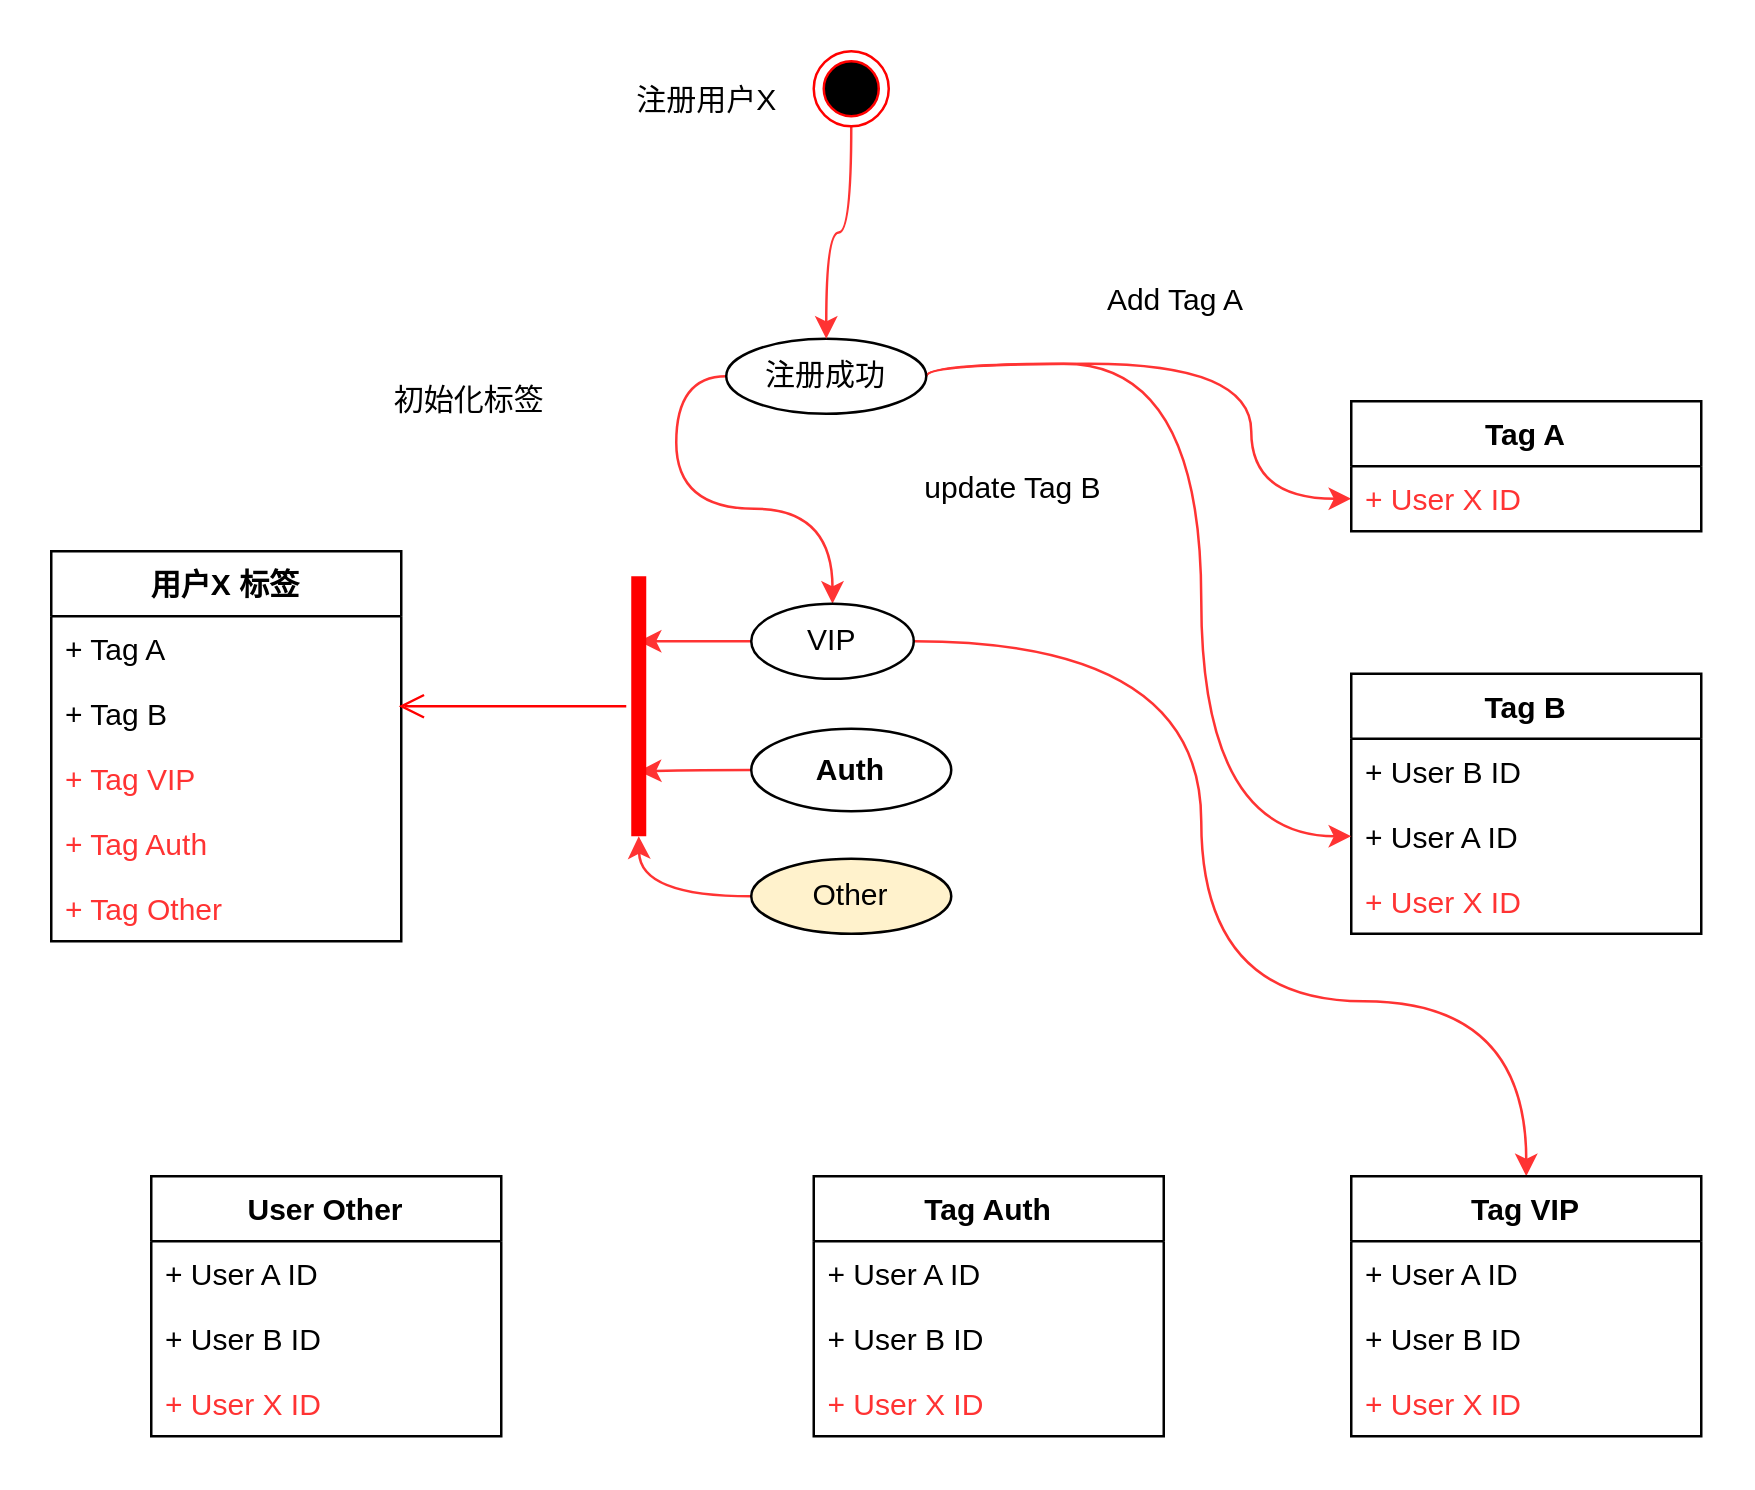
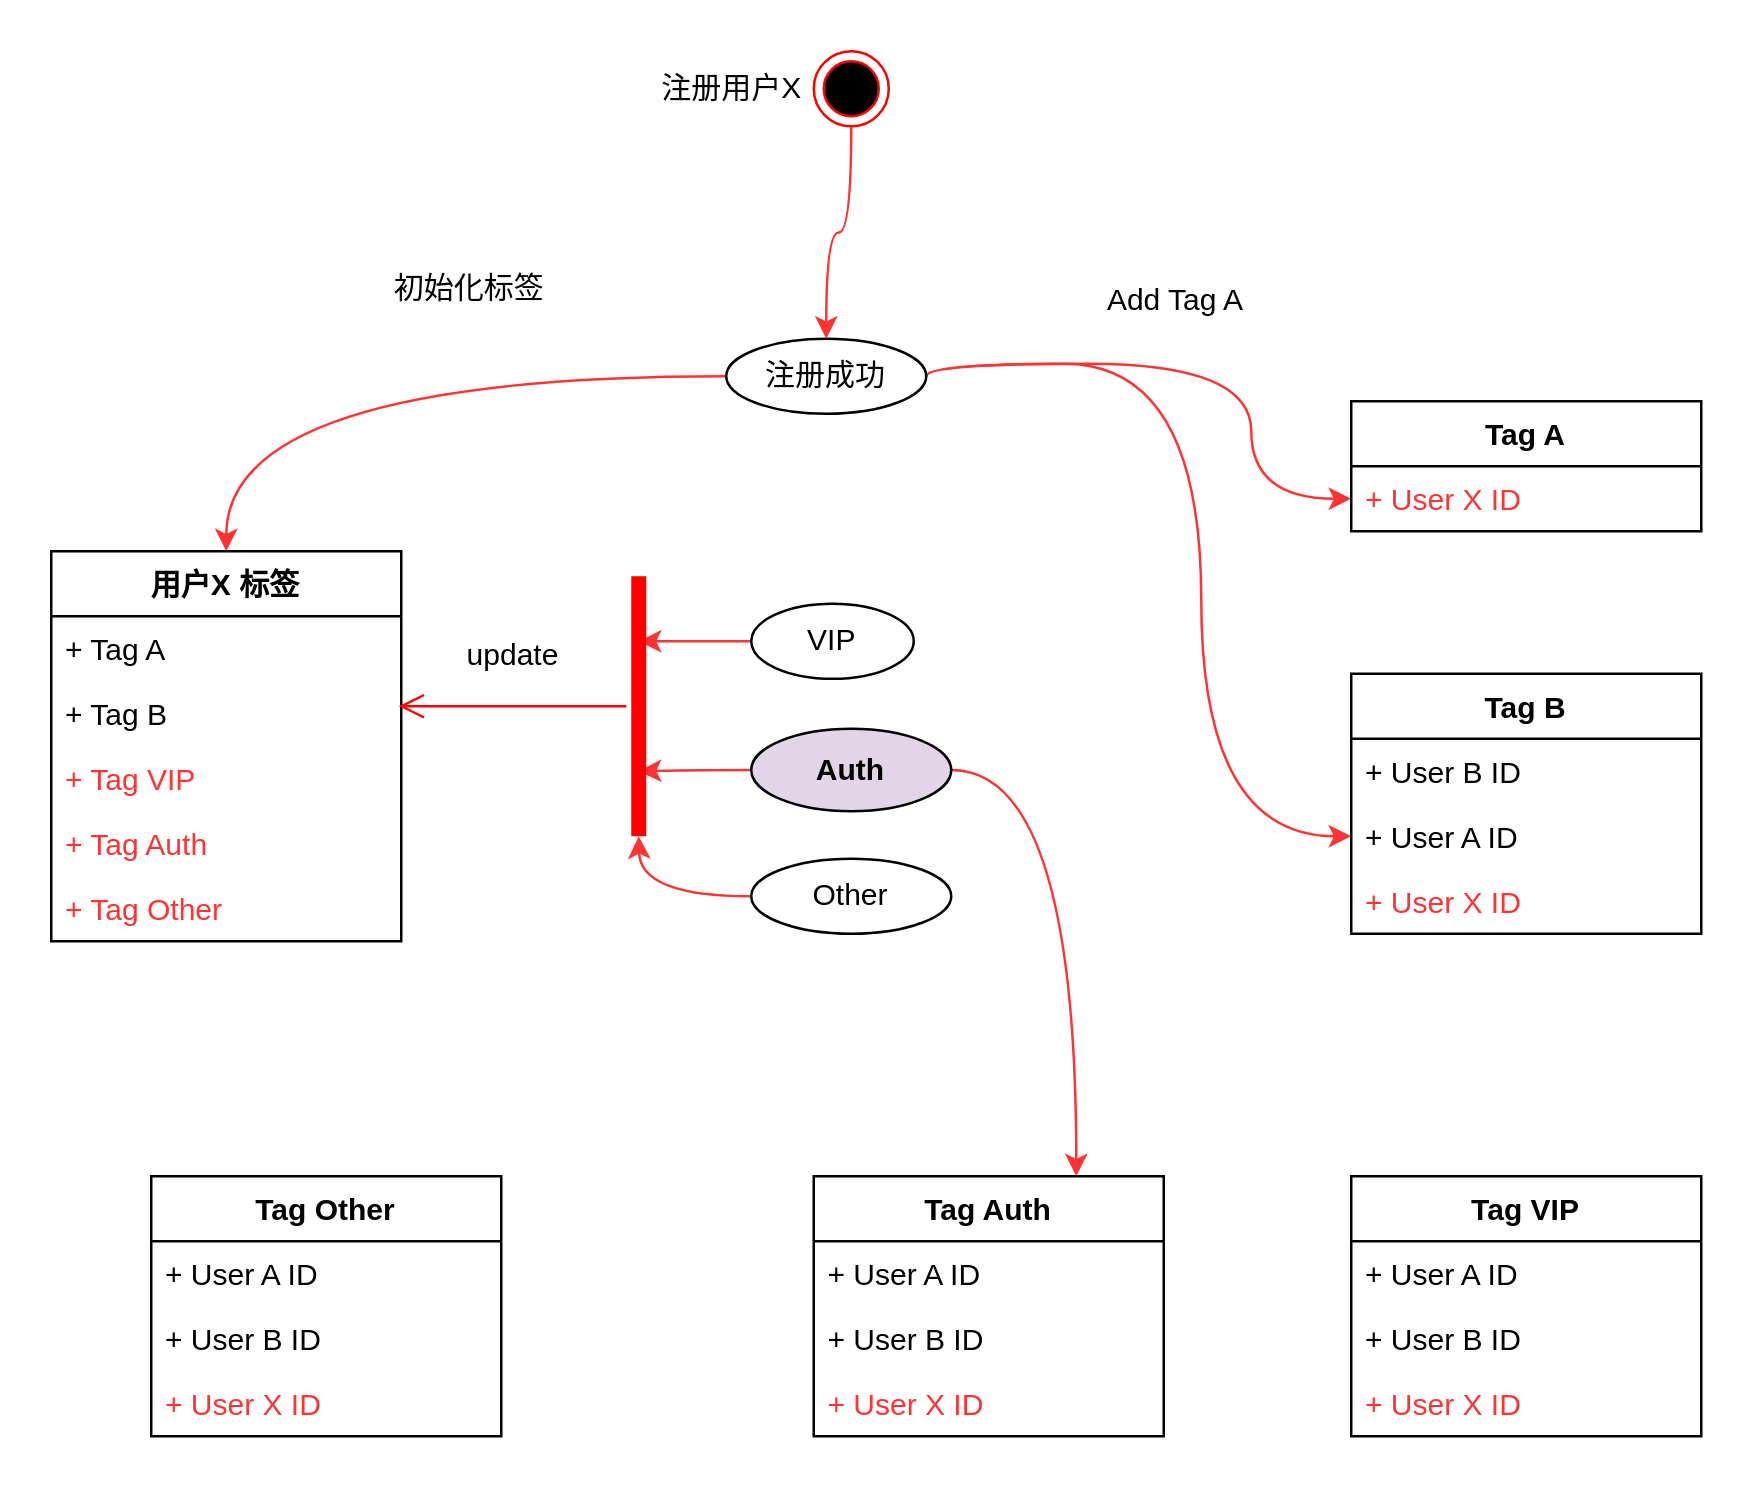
node "注册用户X": moved (708, 101) -> (733, 89)
node "初始化标签": moved (470, 401) -> (470, 289)
node "update Tag B": removed
edge "注册成功" -> "VIP": now "注册成功" -> "用户X 标签"
node "update": added
node "Auth": fillcolor #ffffff -> #e1d5e7
node "Other": fillcolor #fff2cc -> #ffffff
edge "VIP" -> "Tag VIP": removed
edge "Auth" -> "Tag Auth": added
node "User Other": label "User Other" -> "Tag Other"
